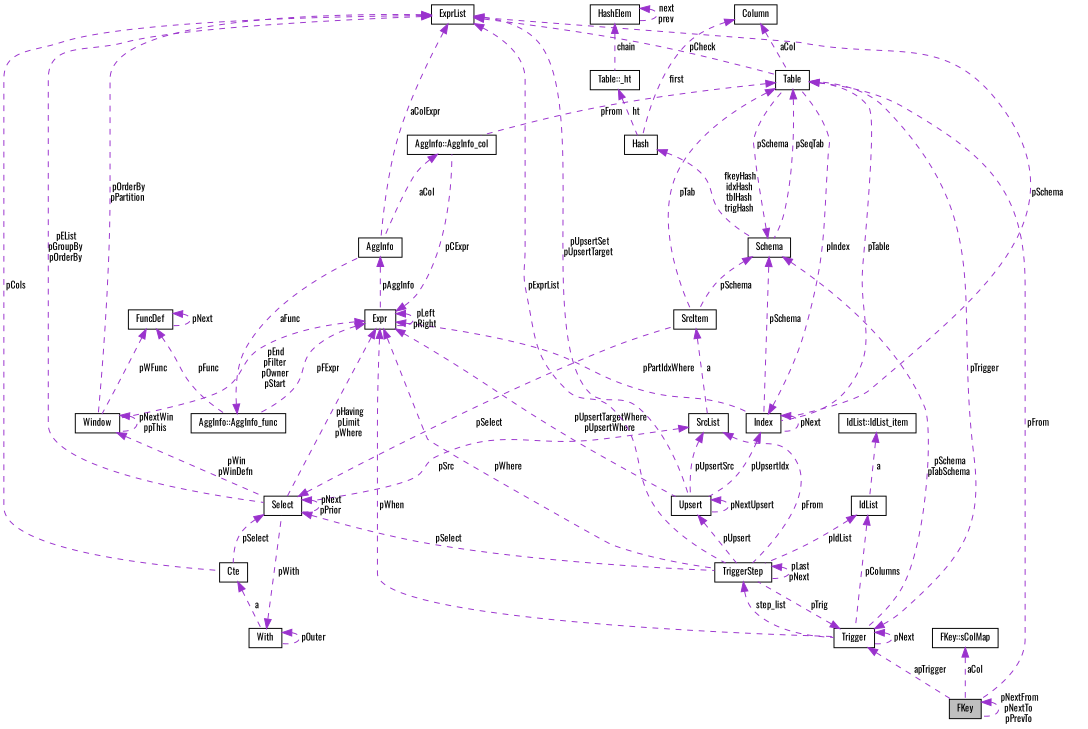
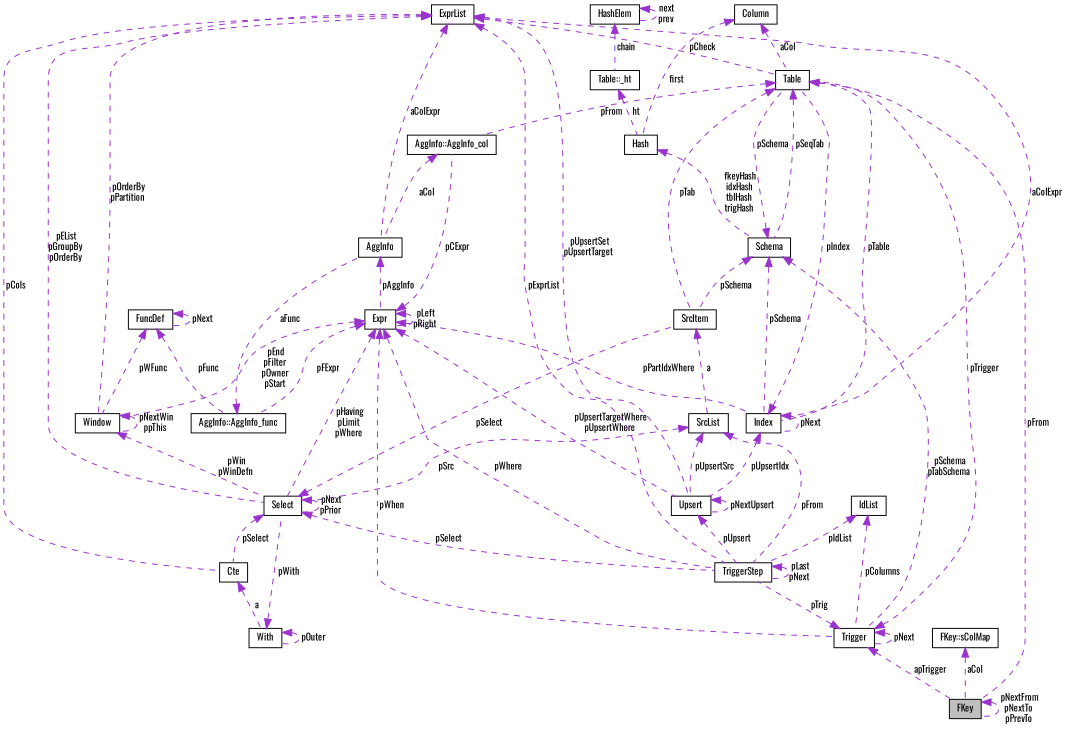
edge "Index" -> "ExprList": label " pSchema" -> " aColExpr"
node "IdList::IdList_item": removed
edge "Trigger" -> "TriggerStep": removed, label "step_list"
